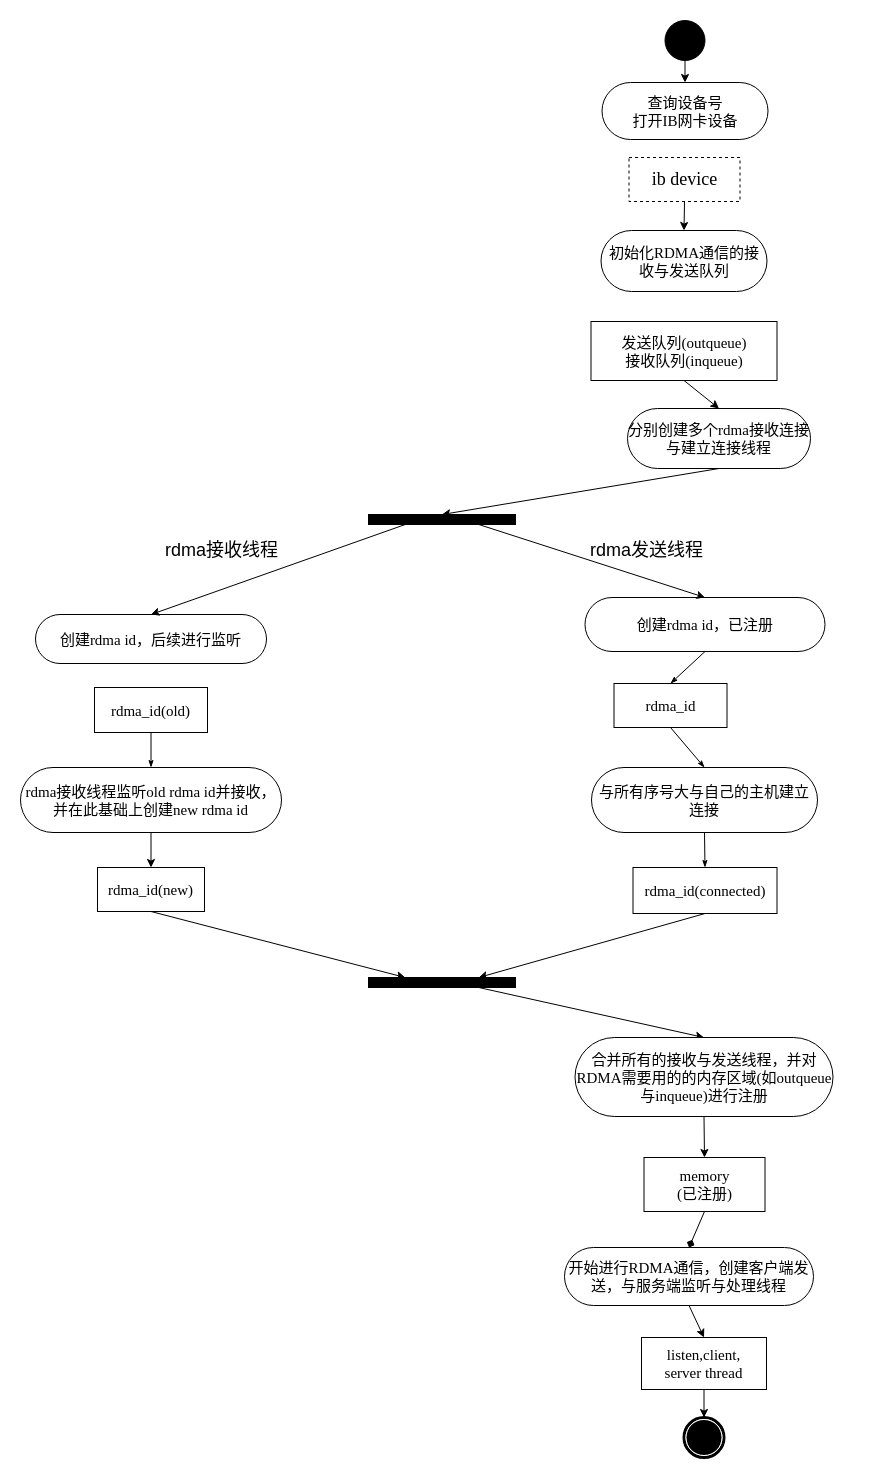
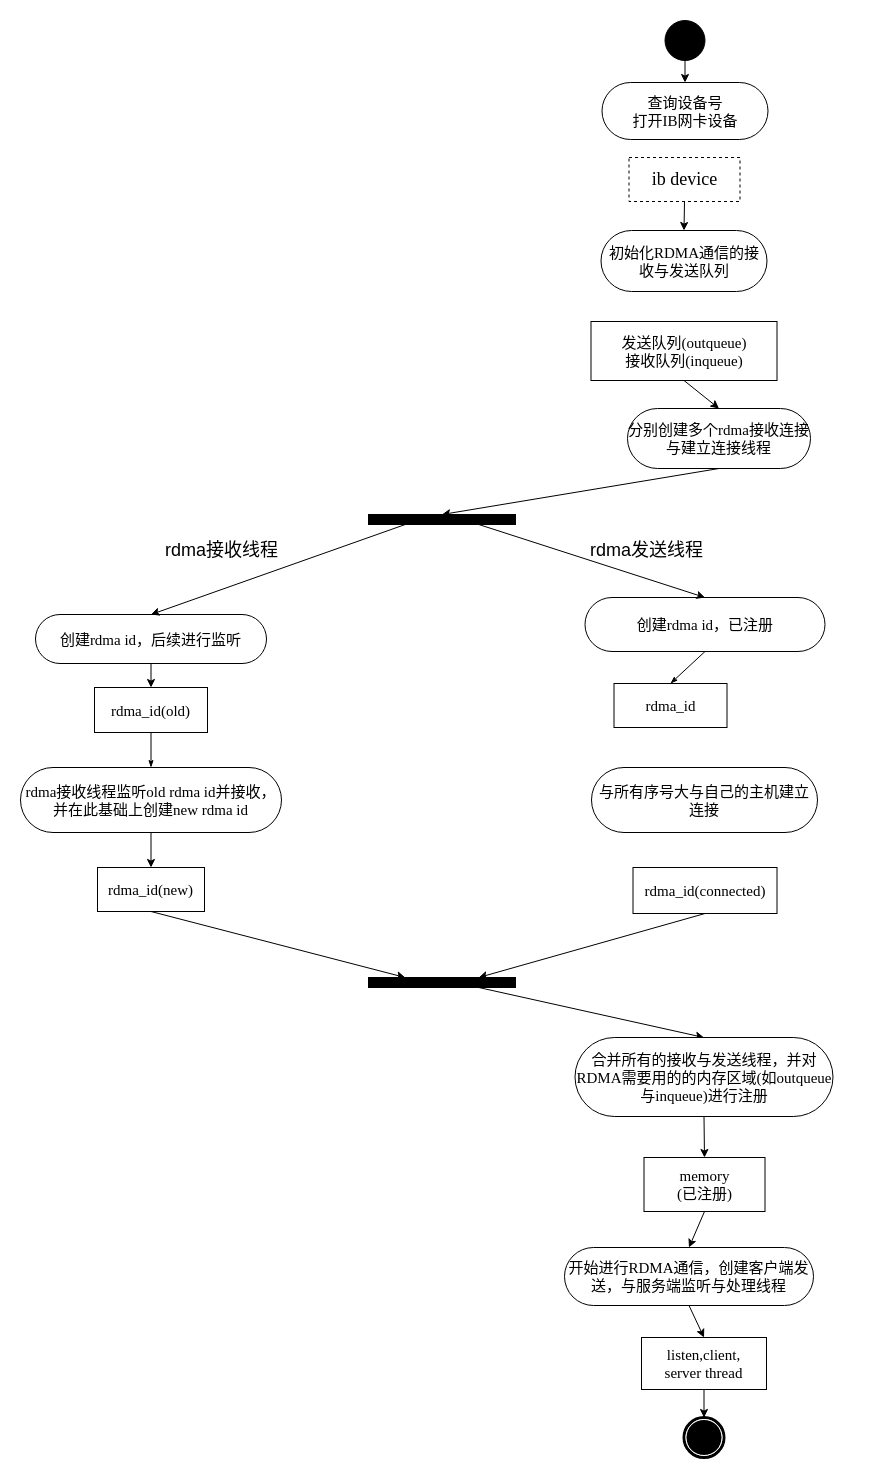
edge "创建rdma id，后续进行监听" -> "rdma_id(old)": added
edge "rdma_id" -> "与所有序号大与自己的主机建立连接": removed
edge "与所有序号大与自己的主机建立连接" -> "rdma_id(connected)": removed
edge "memory (已注册)" -> "开始进行RDMA通信，创建客户端发送，与服务端监听与处理线程": arrowhead diamond -> classic
